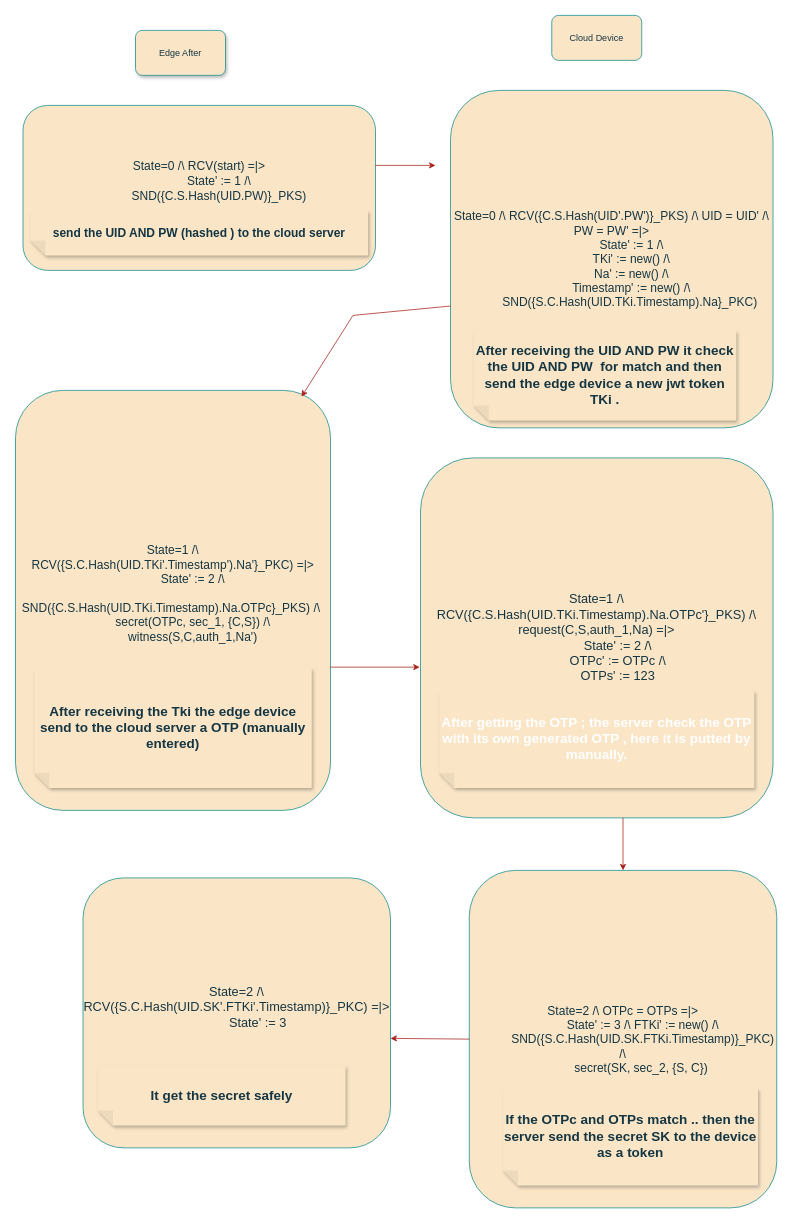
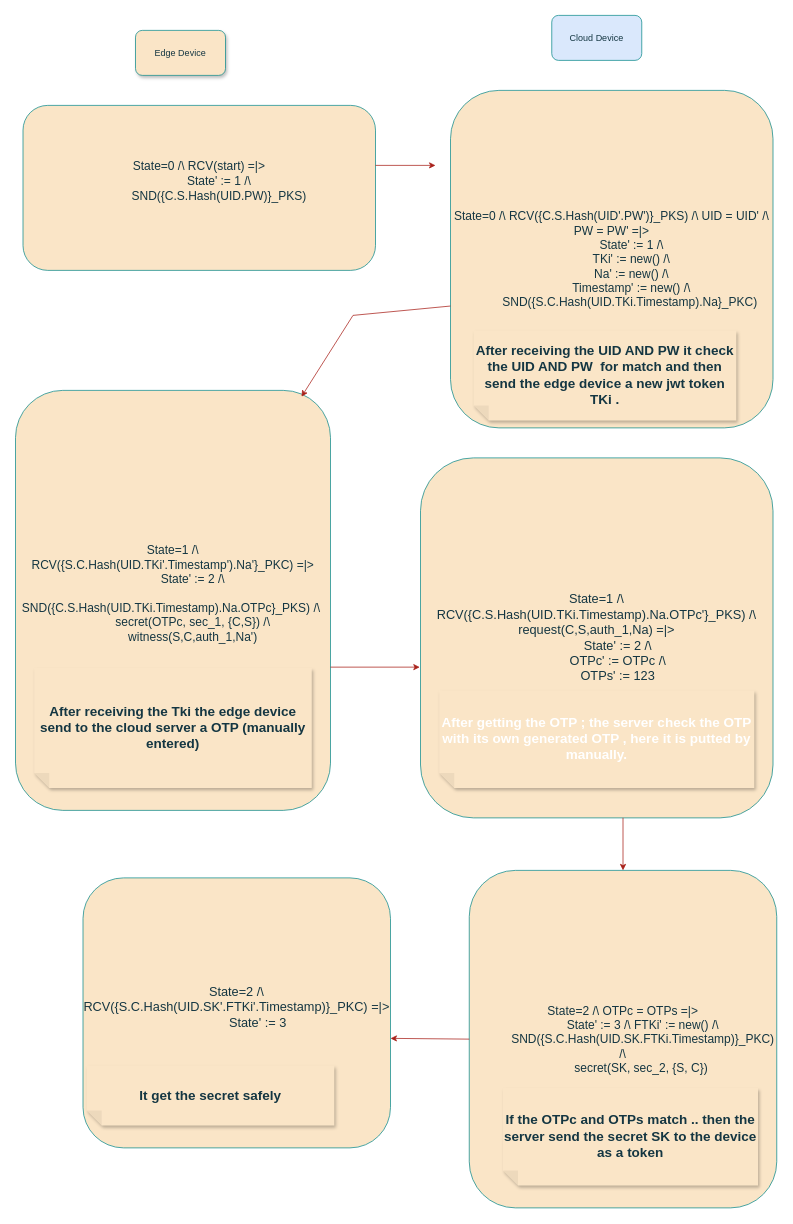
node "Cloud Device": fillcolor #fae5c7 -> #dae8fc
node "Edge After": label "Edge After" -> "Edge Device"
node "send the UID AND PW (hashed ) to the cloud server": removed
node "It get the secret safely": moved (222, 1095) -> (210, 1095)
